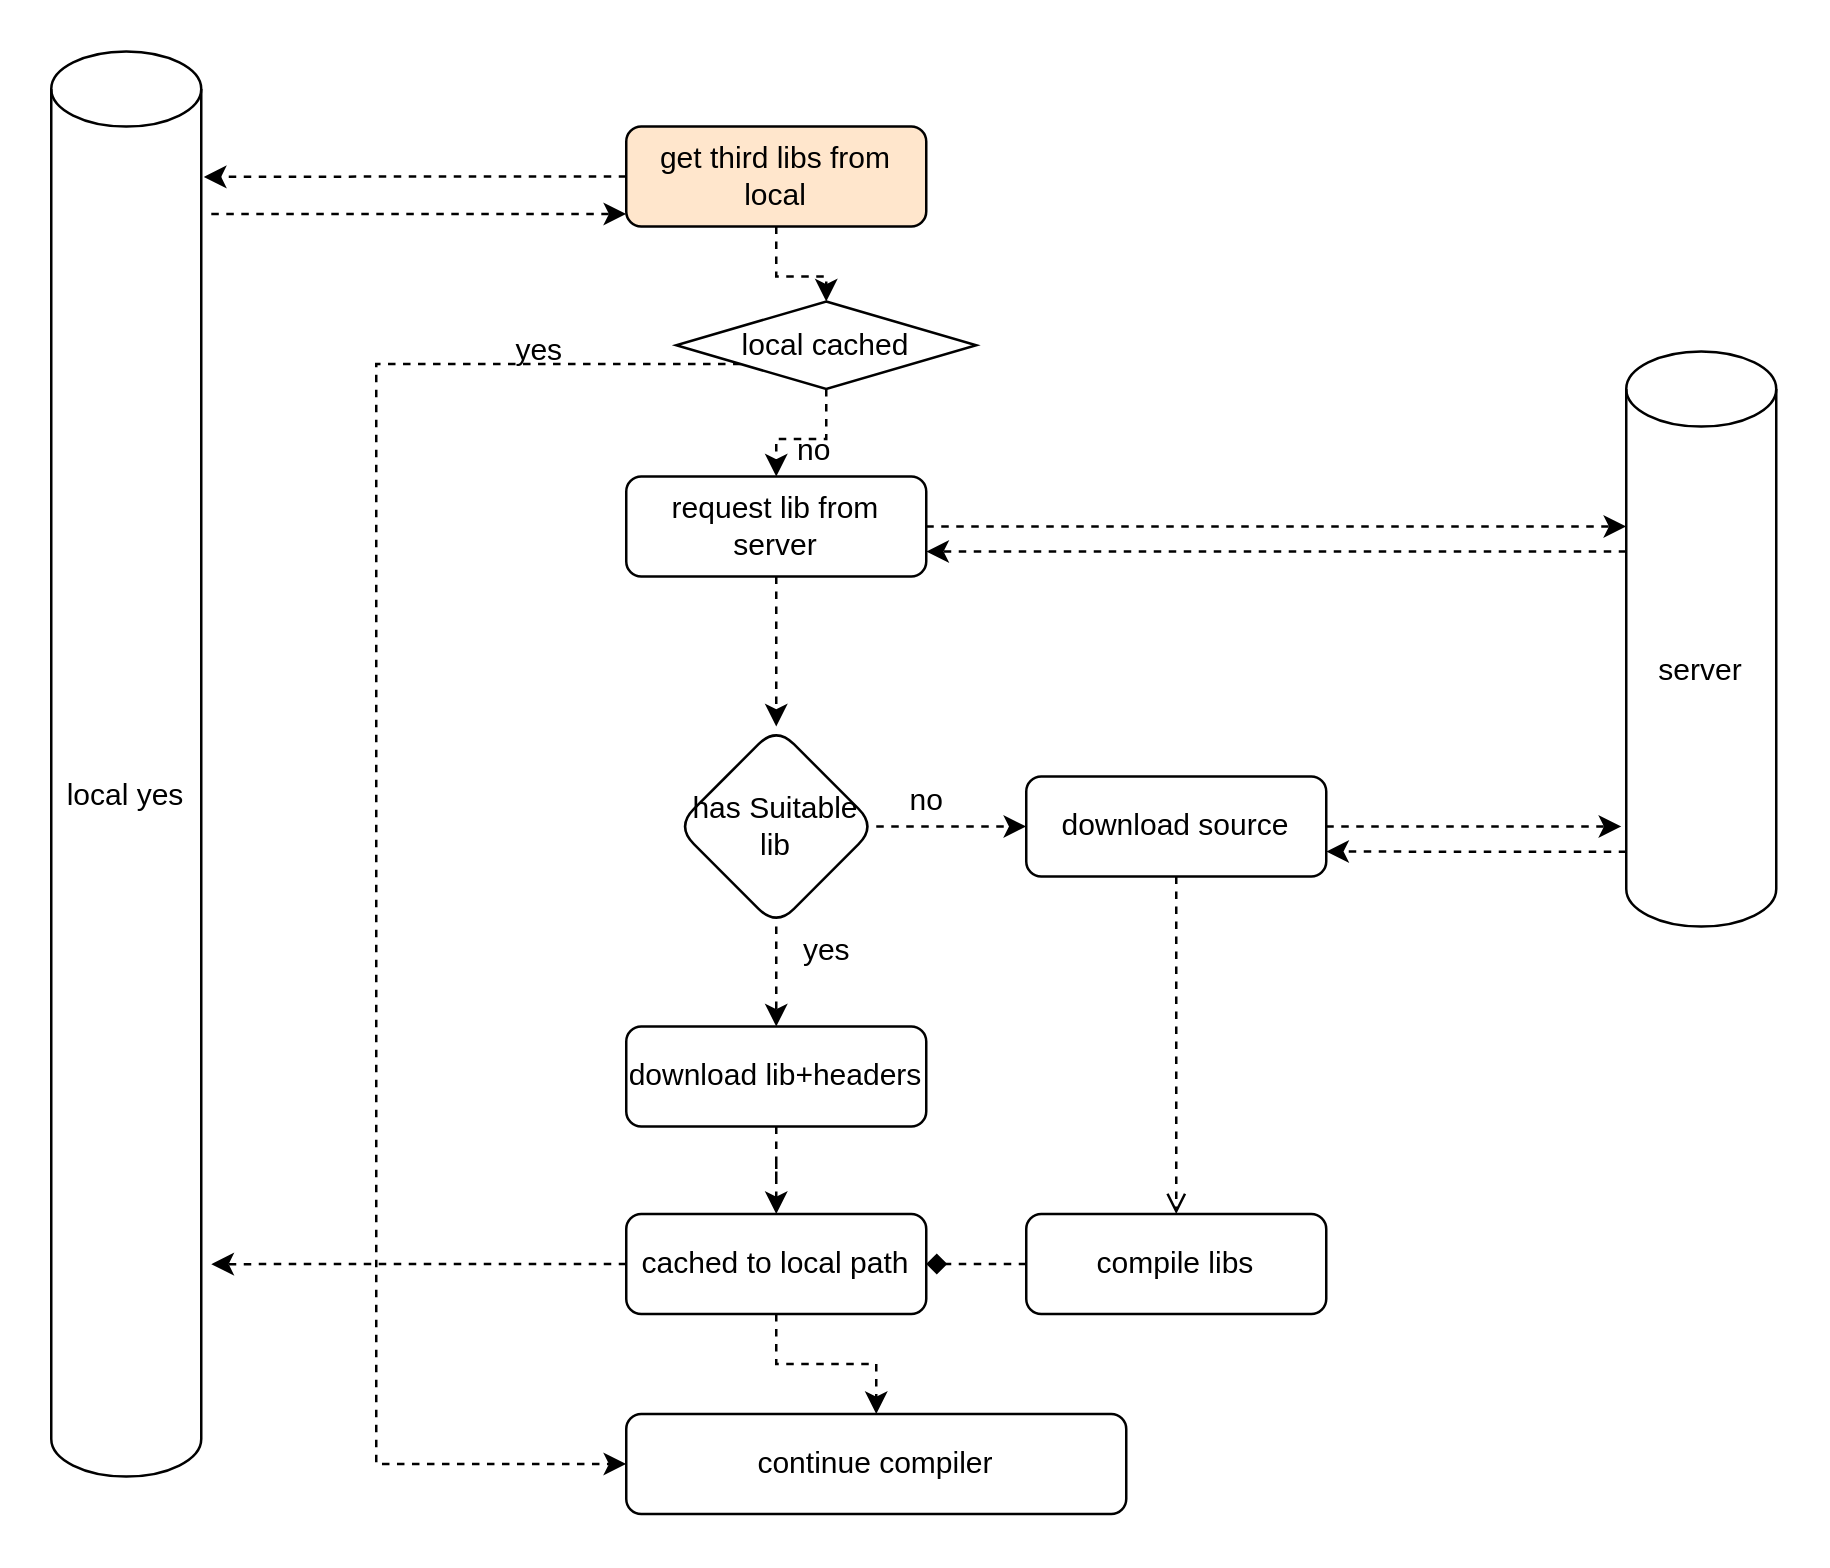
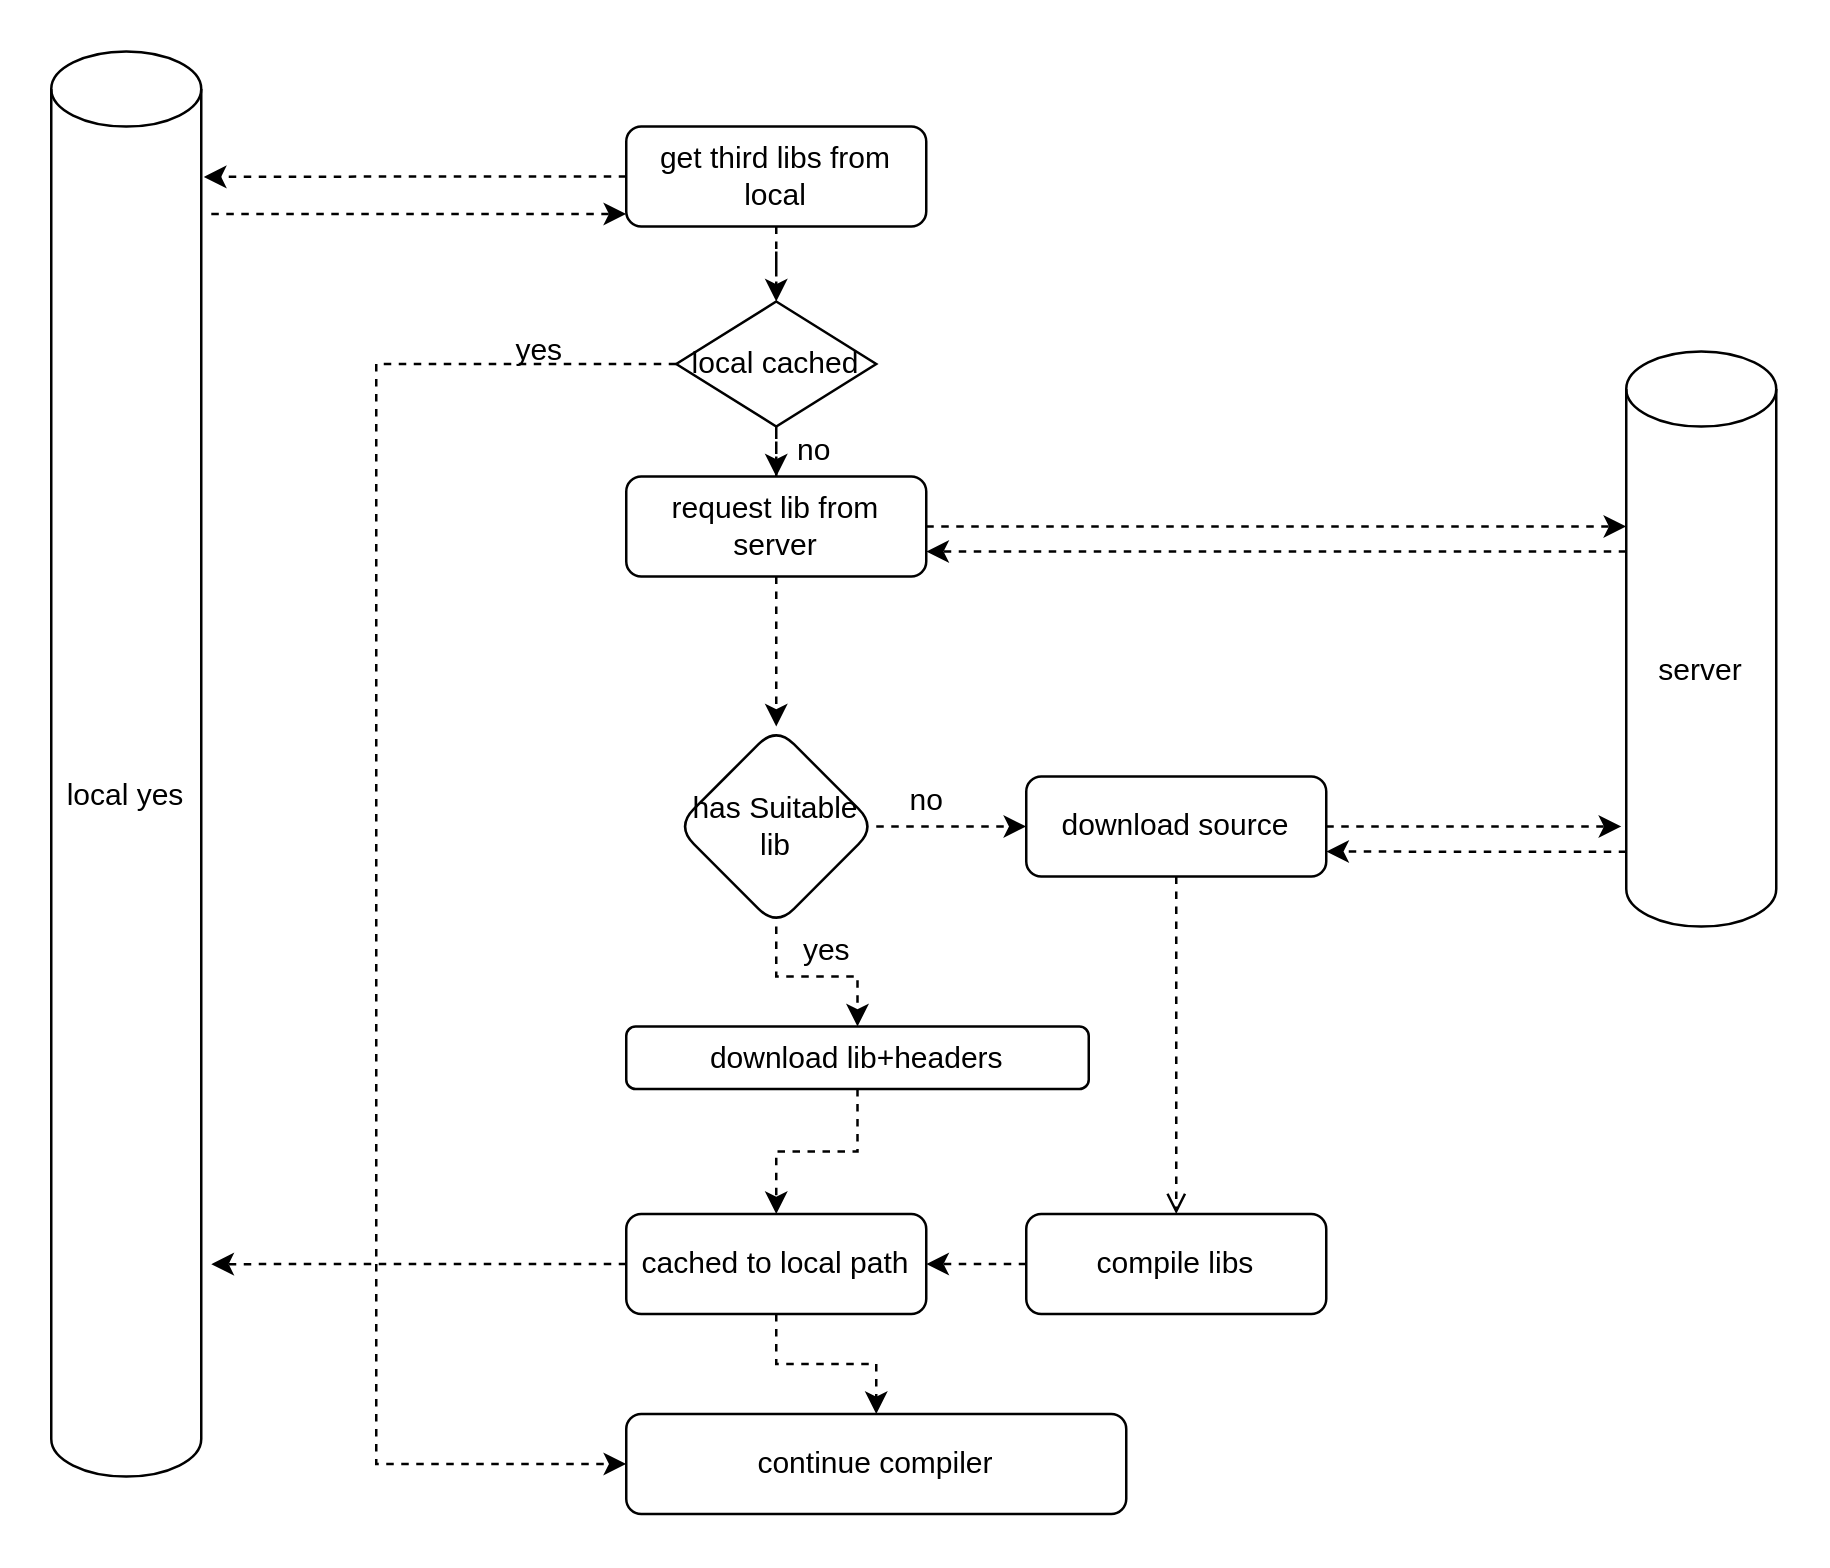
node "get third libs from local": fillcolor #ffe6cc -> #ffffff
node "local cached": size 300x88 -> 200x125
node "download lib+headers": size 300x100 -> 463x63
edge "compile libs" -> "cached to local path": arrowhead diamond -> classic
